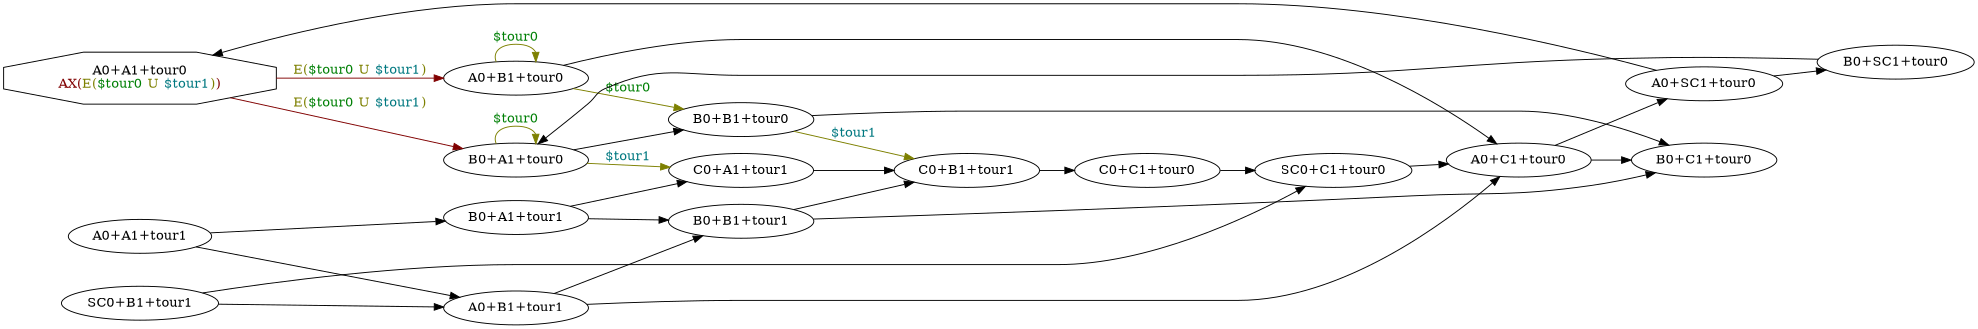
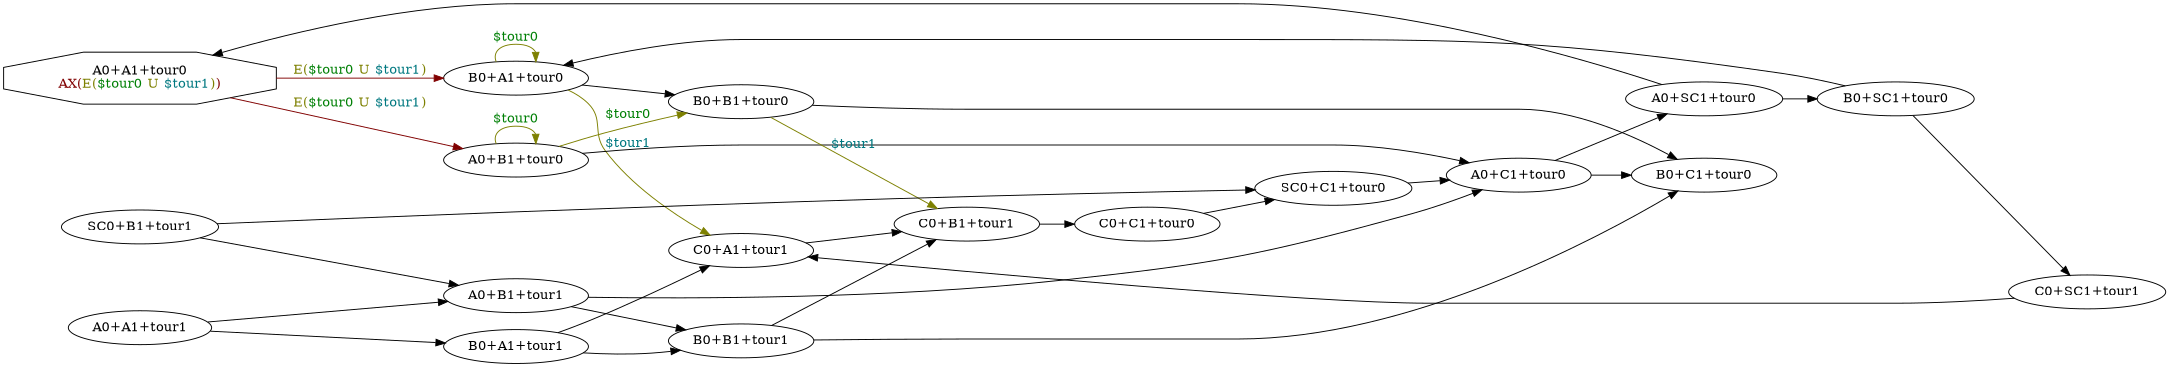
node "C0+SC1+tour1": added
